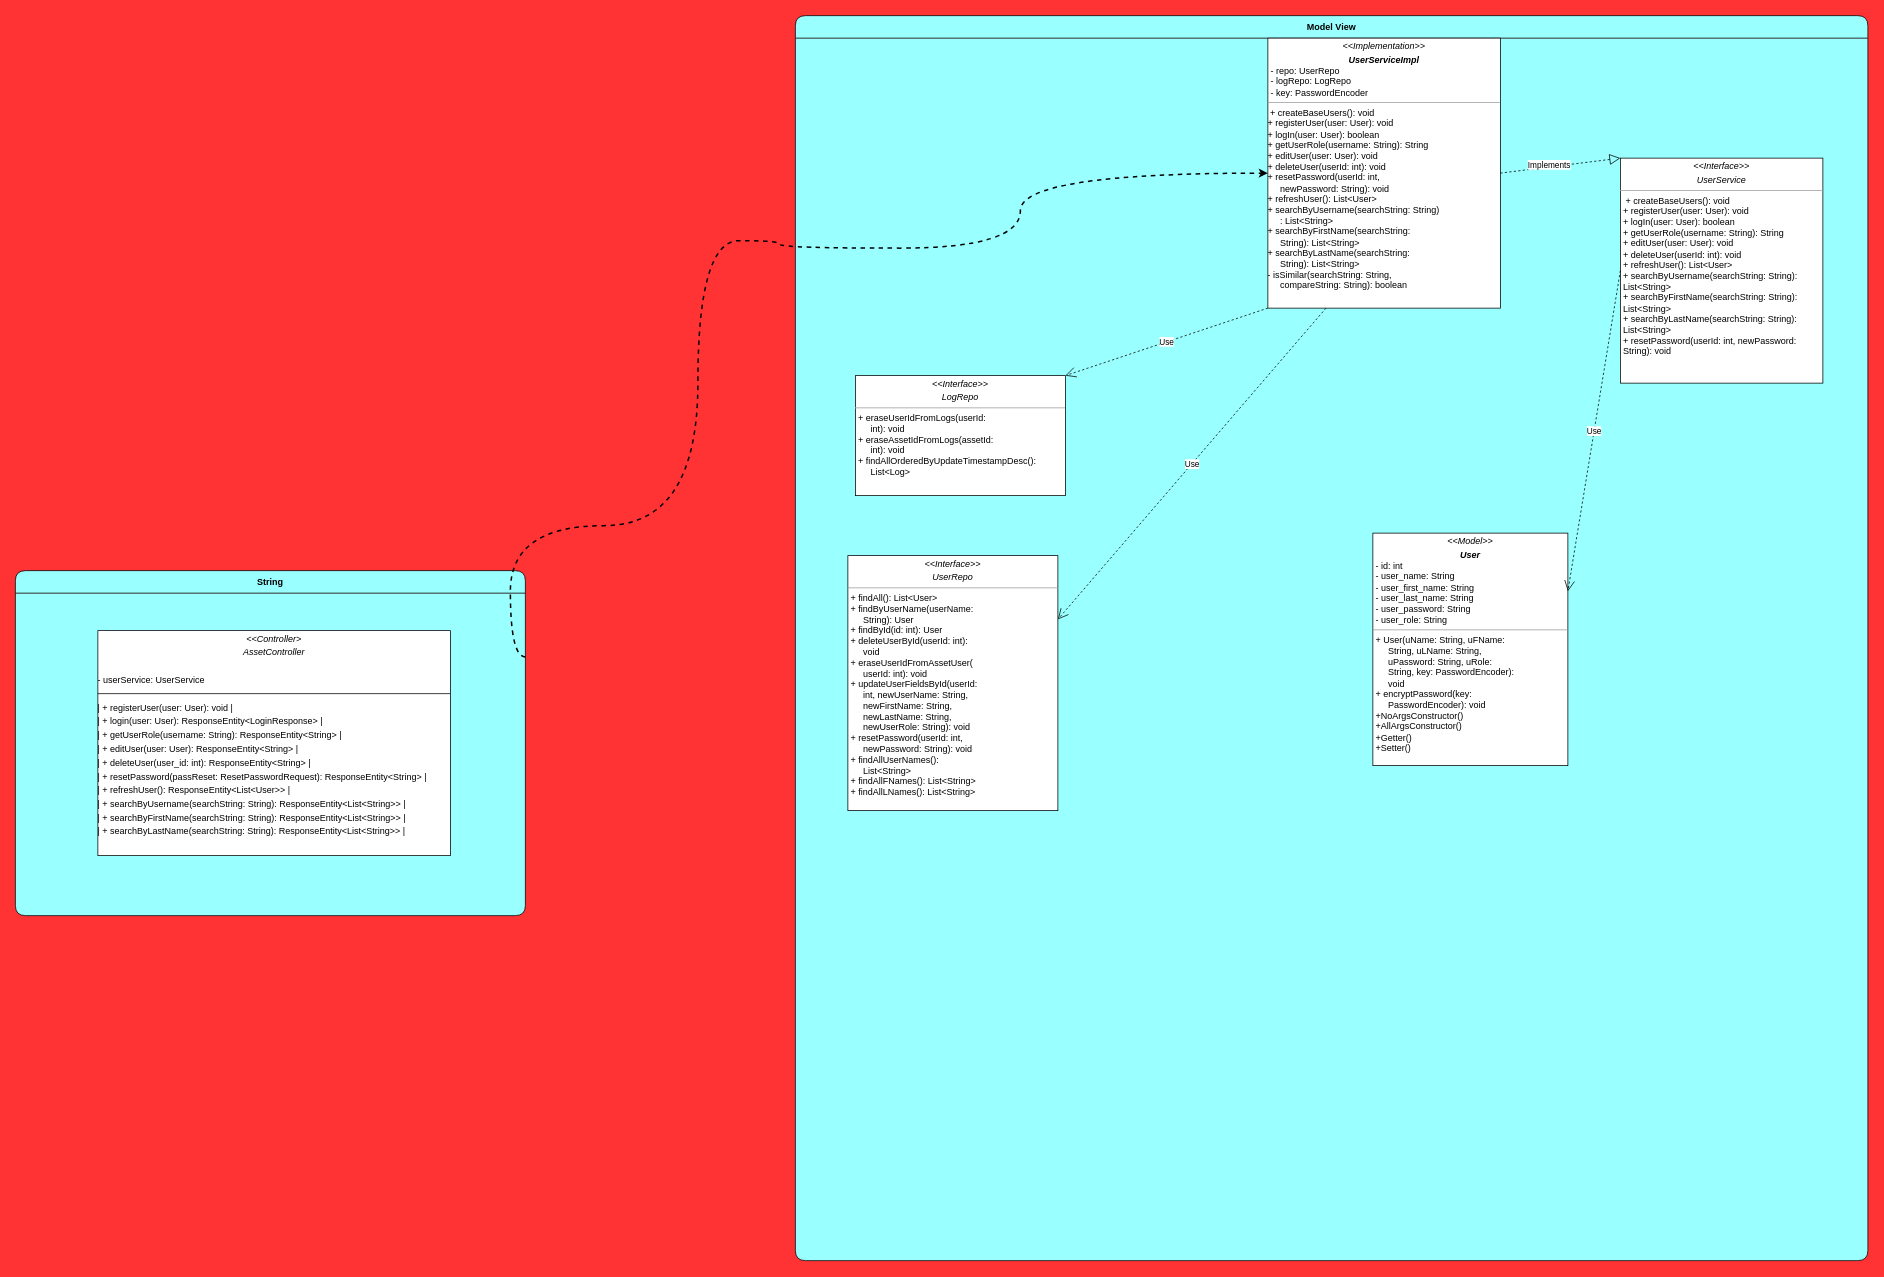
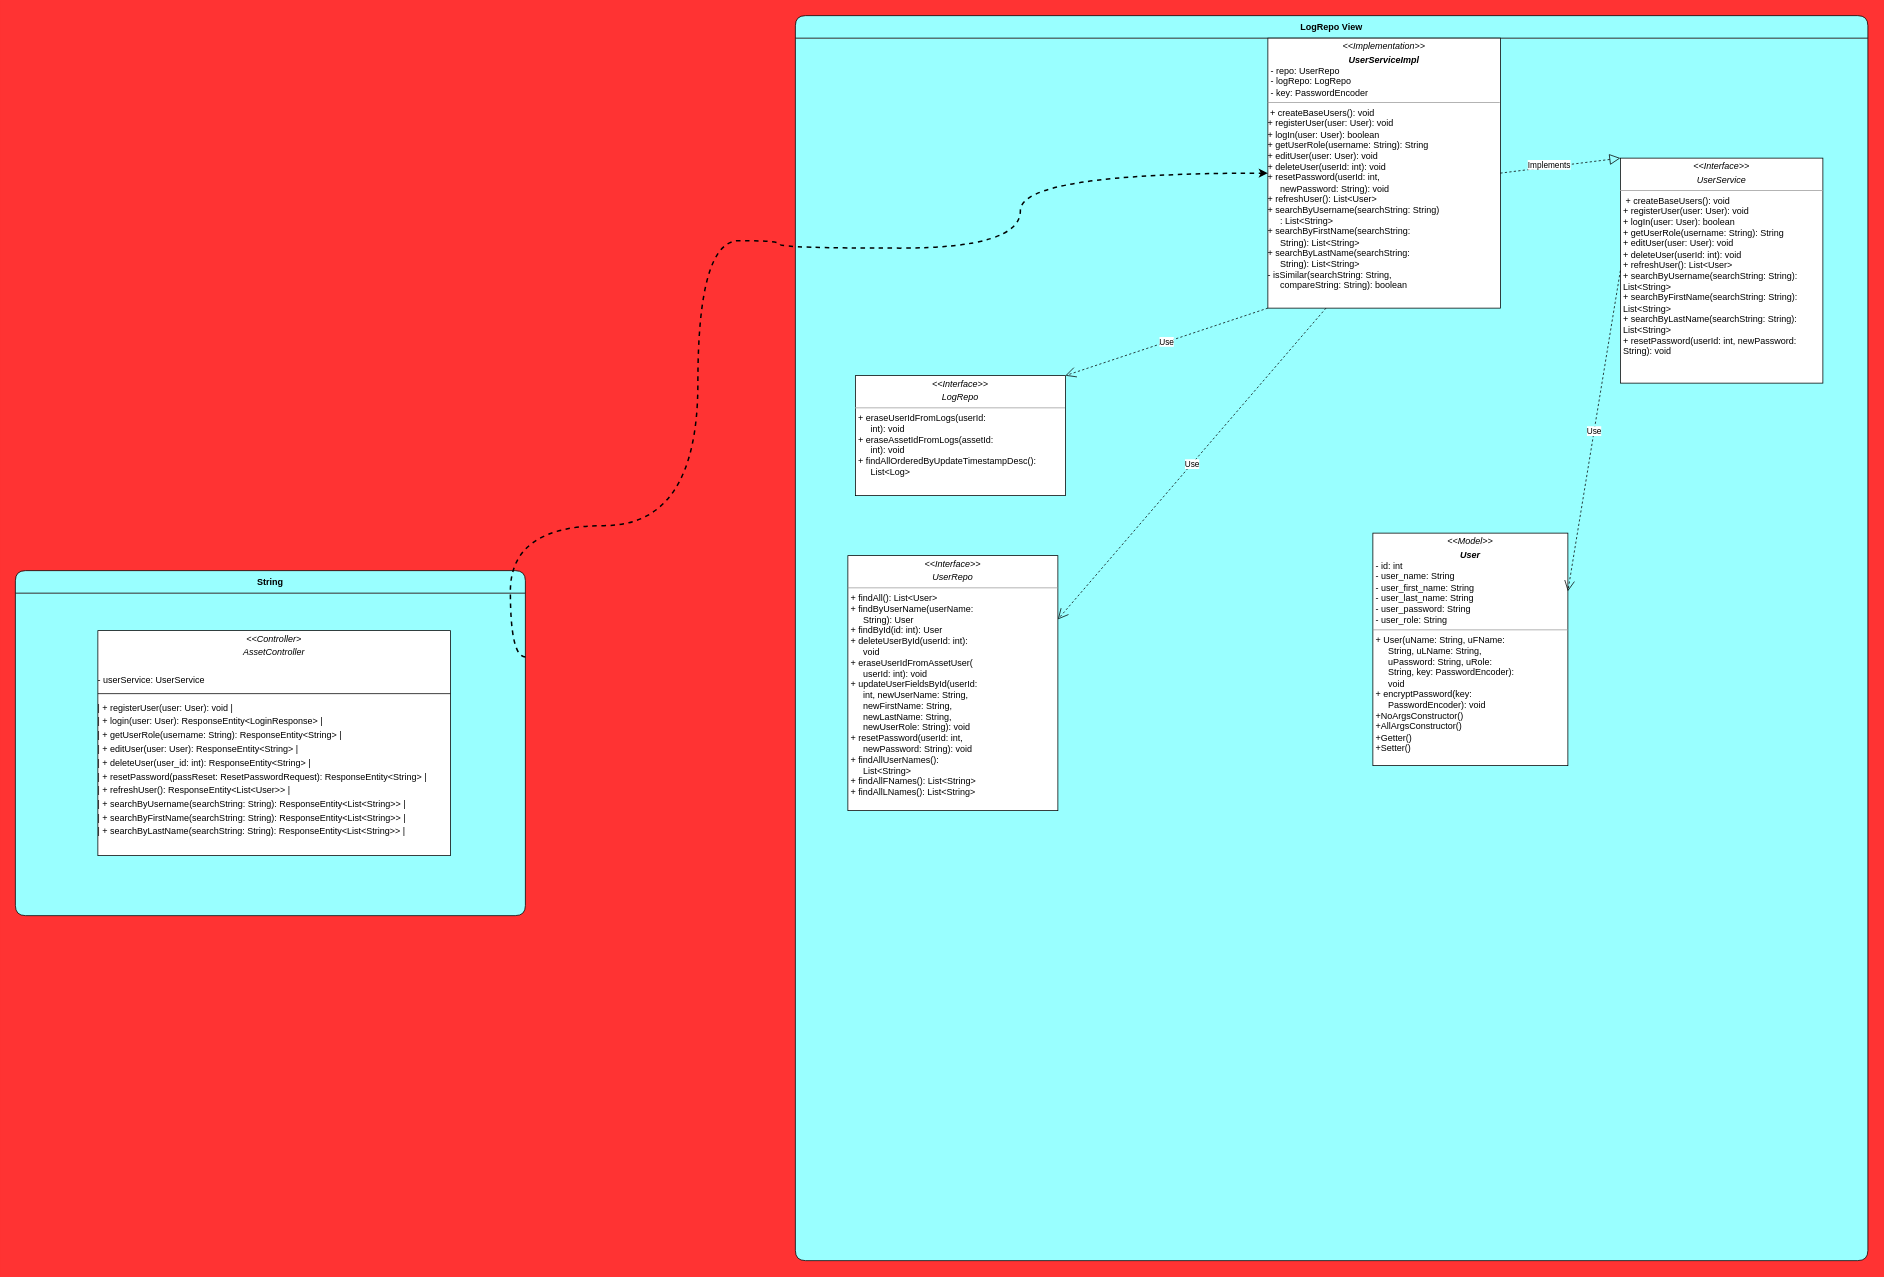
node "Model View": label "Model View" -> "LogRepo View"
